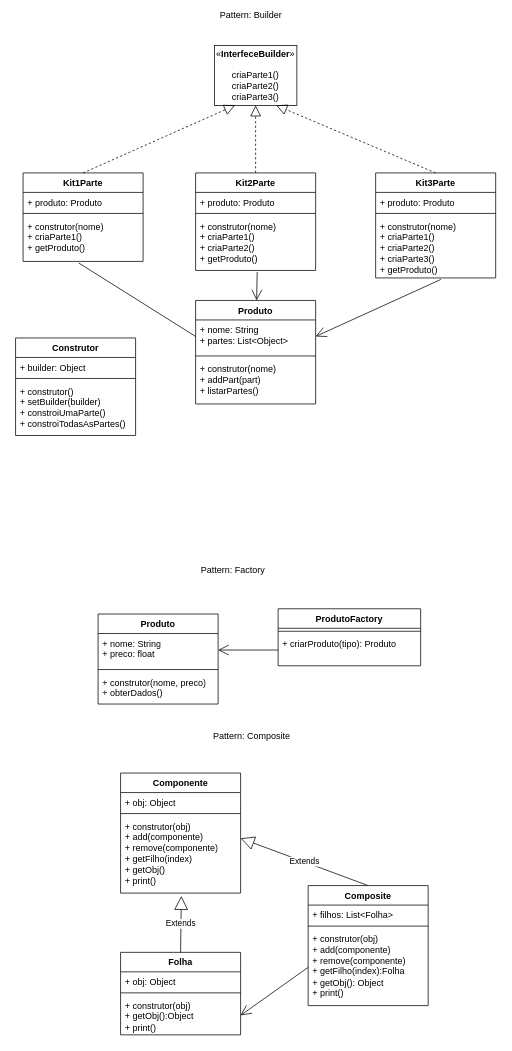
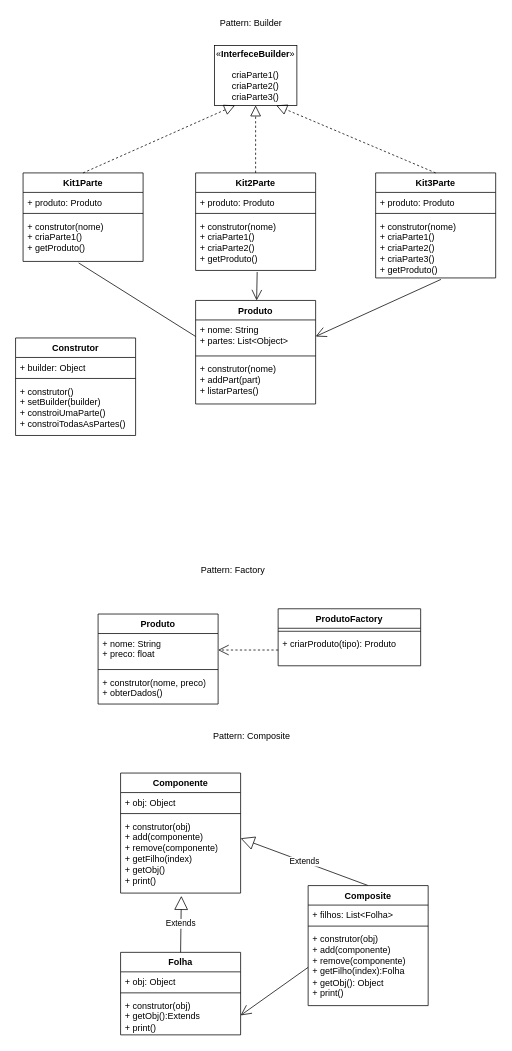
node "Pattern: Builder": moved (251, 15) -> (251, 23)
edge "+ criarProduto(tipo): Produto" -> "+ nome: String + preco: float": style solid -> dashed
node "+ construtor(obj) + getObj():Object + print()": label "+ construtor(obj) + getObj():Object + print()" -> "+ construtor(obj) + getObj():Extends + print()"
